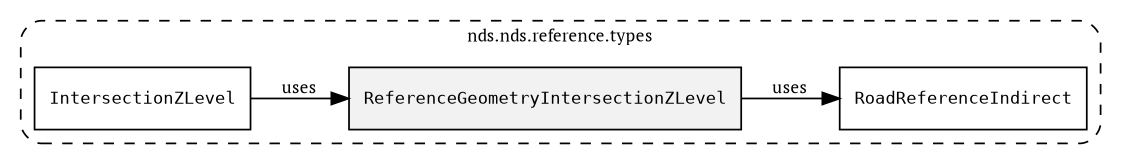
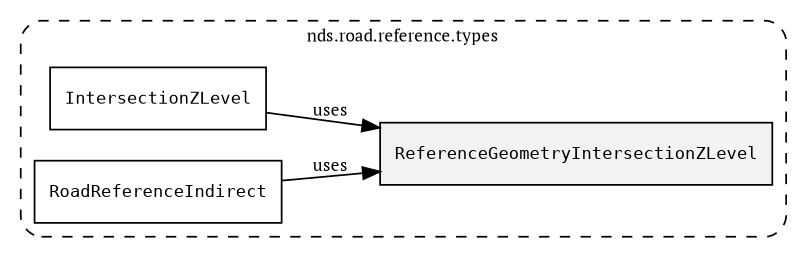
cluster "nds.nds.reference.types": label "nds.nds.reference.types" -> "nds.road.reference.types"
edge "ReferenceGeometryIntersectionZLevel" -> "RoadReferenceIndirect": reversed
